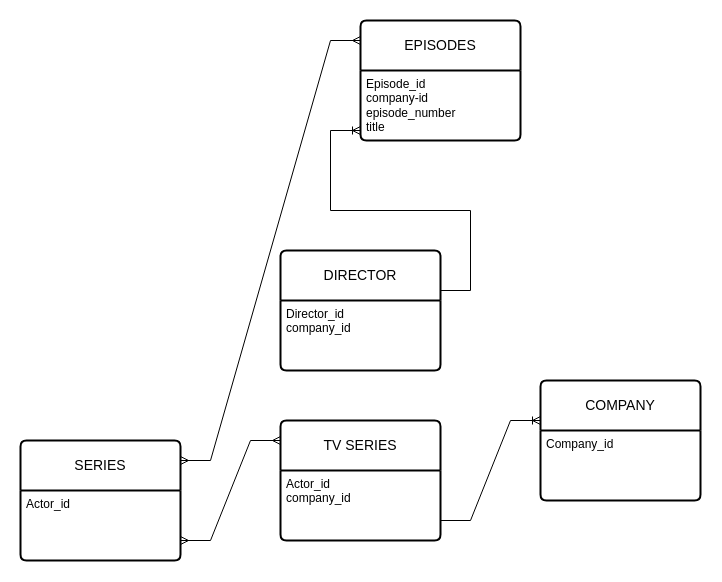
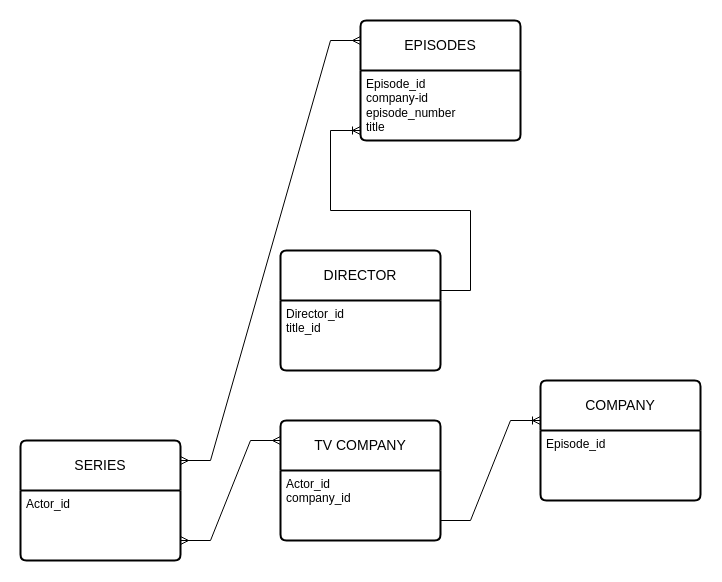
node "Director_id company_id": label "Director_id company_id" -> "Director_id title_id"
node "Company_id": label "Company_id" -> "Episode_id"
node "TV SERIES": label "TV SERIES" -> "TV COMPANY"
